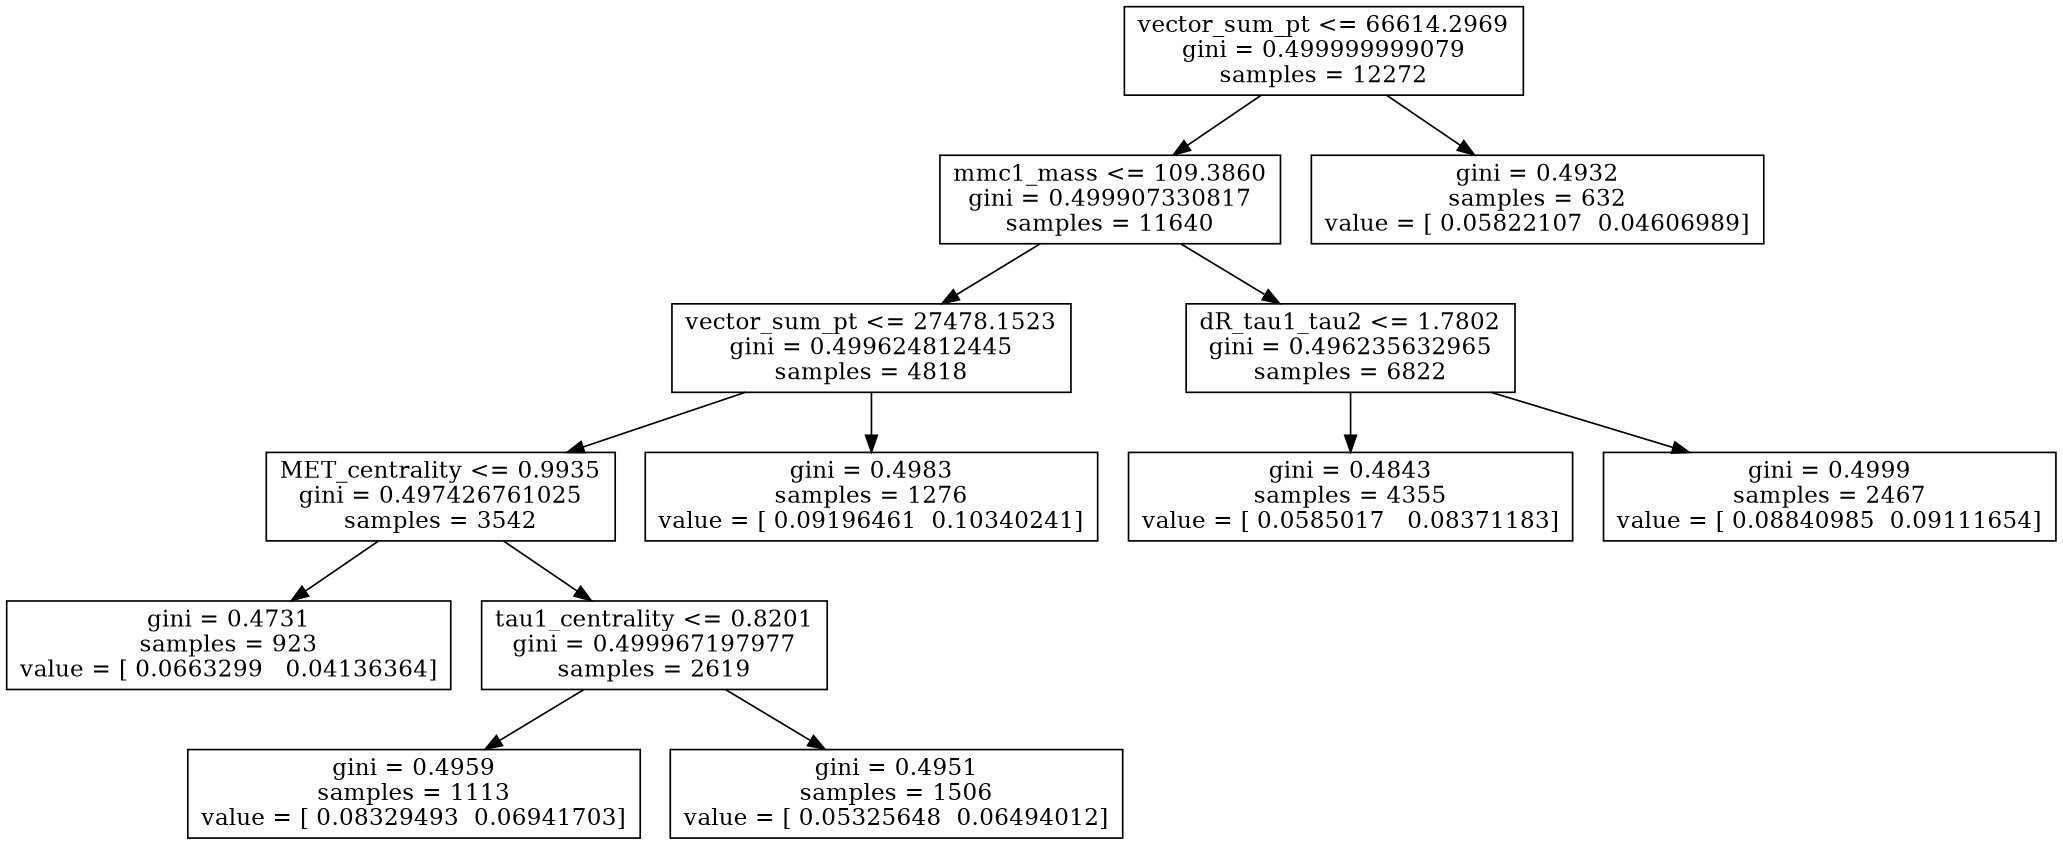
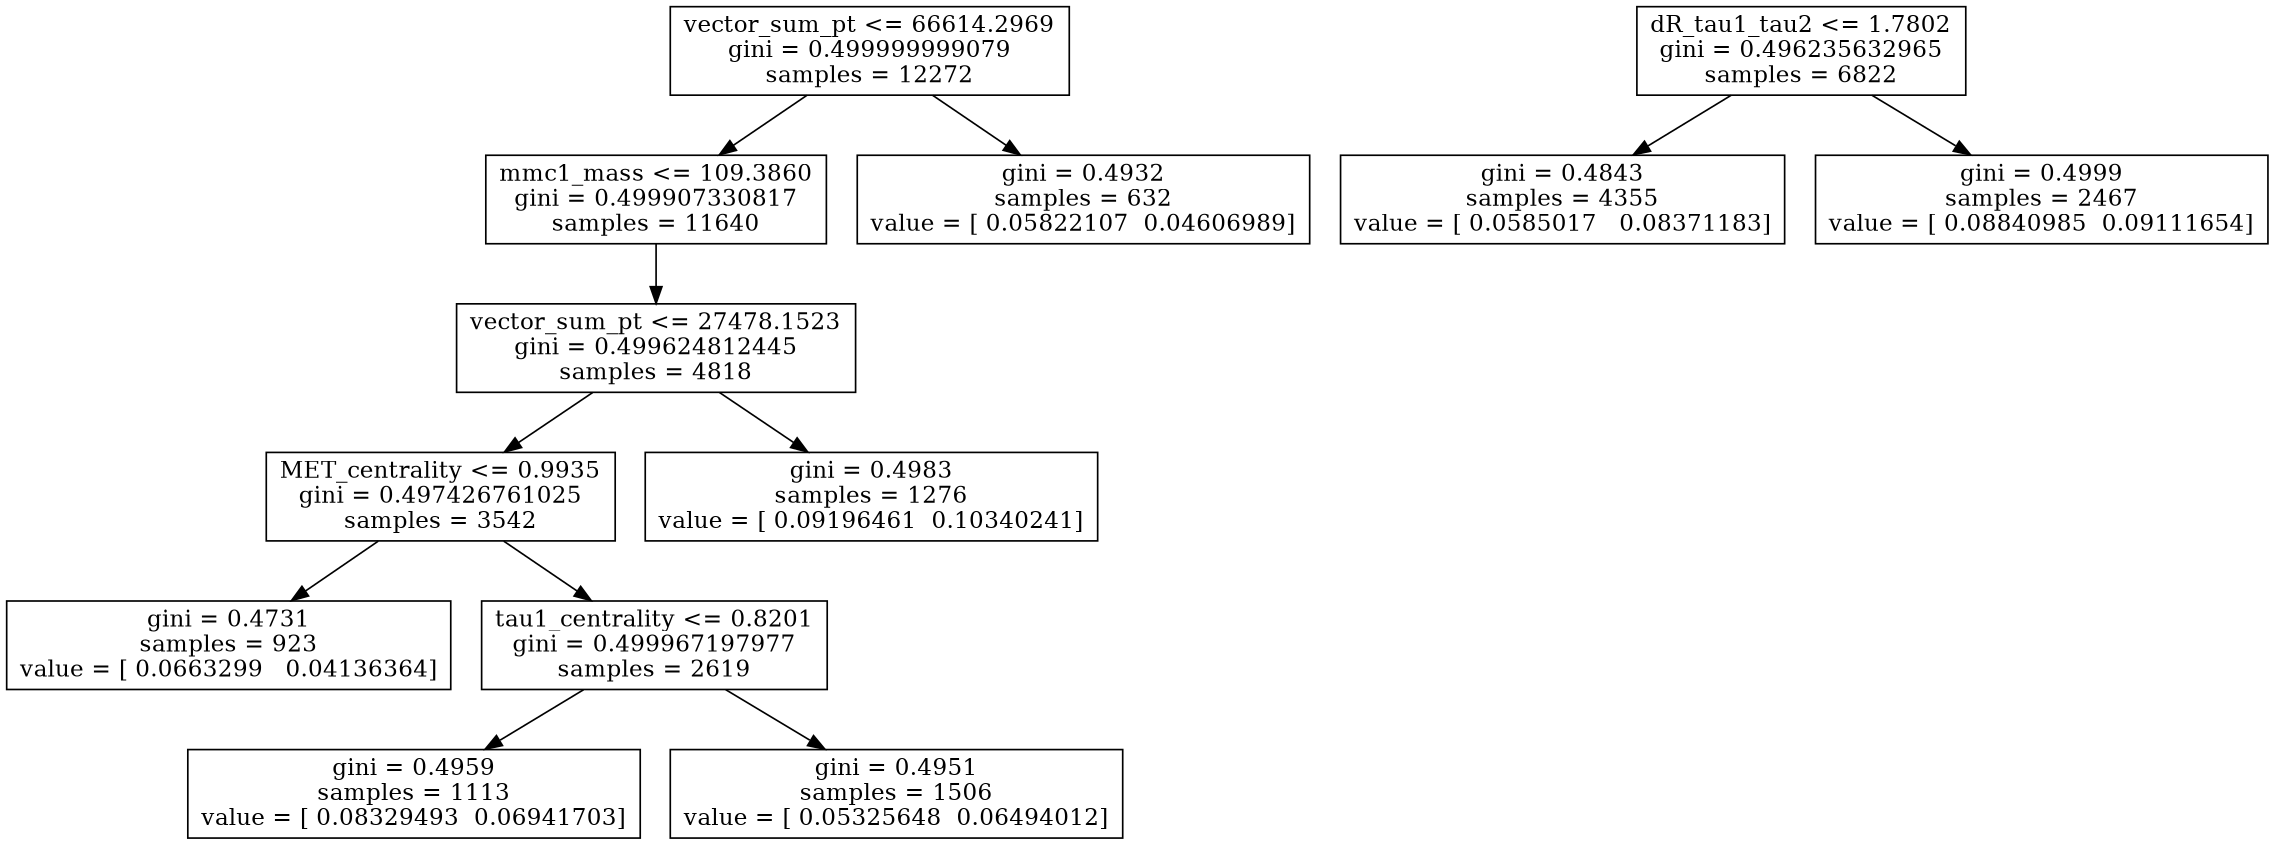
edge "mmc1_mass <= 109.3860 gini = 0.499907330817 samples = 11640" -> "dR_tau1_tau2 <= 1.7802 gini = 0.496235632965 samples = 6822": removed
